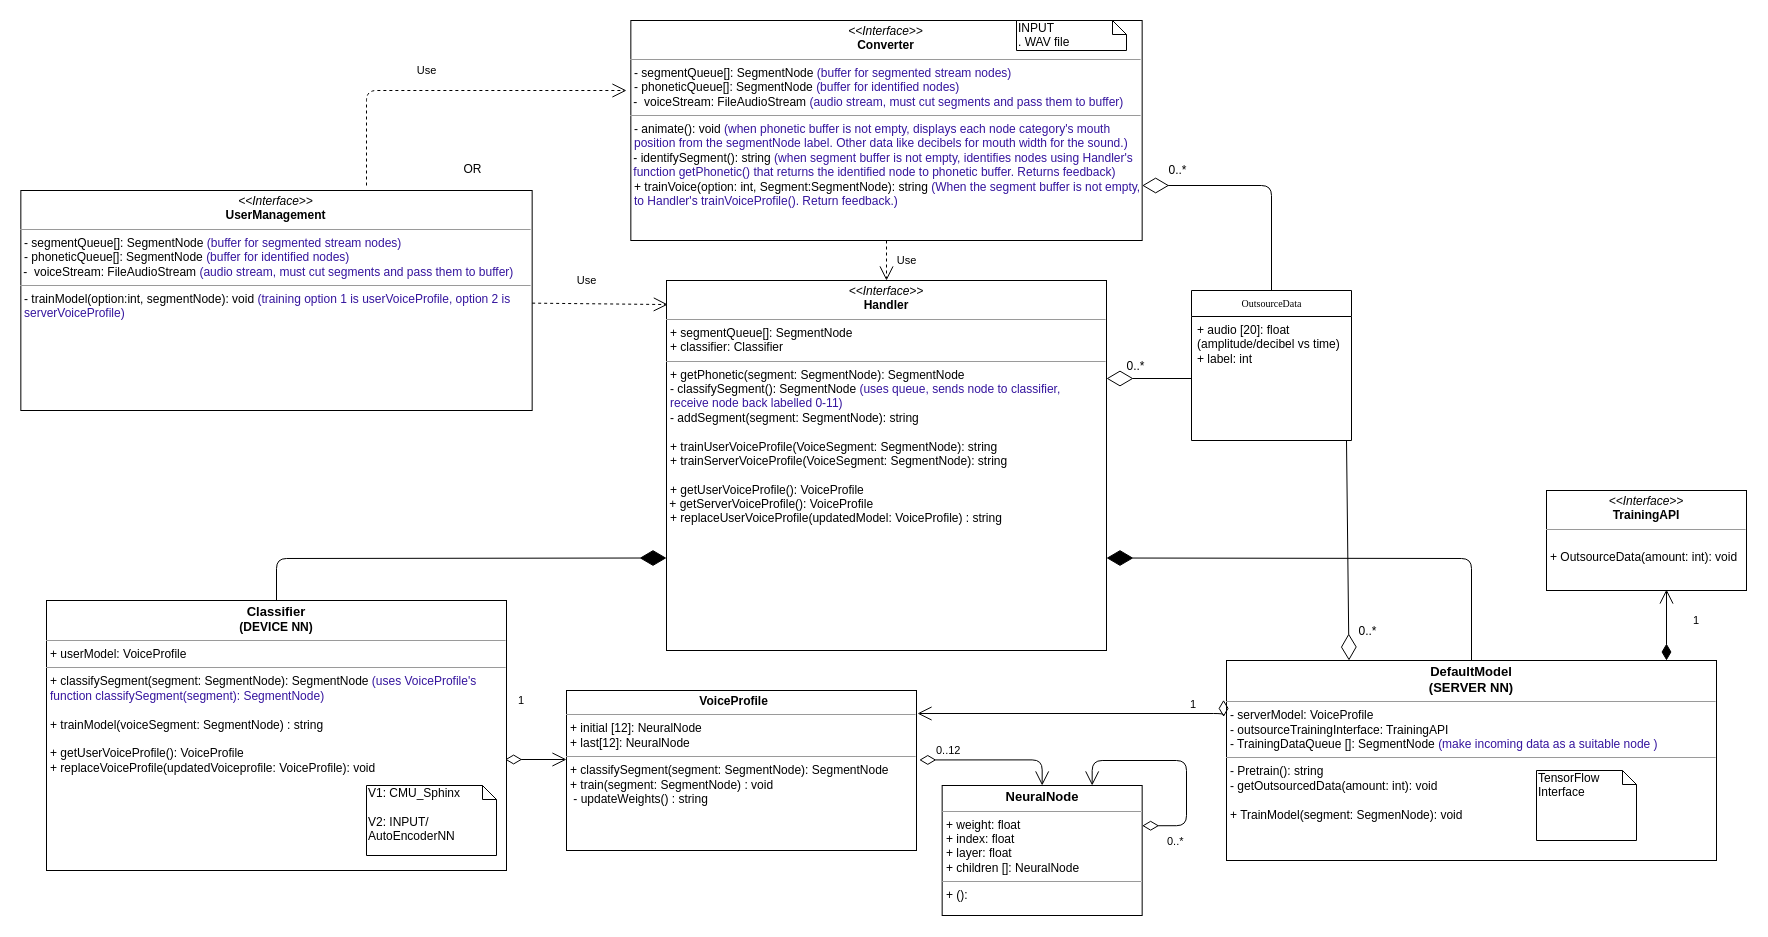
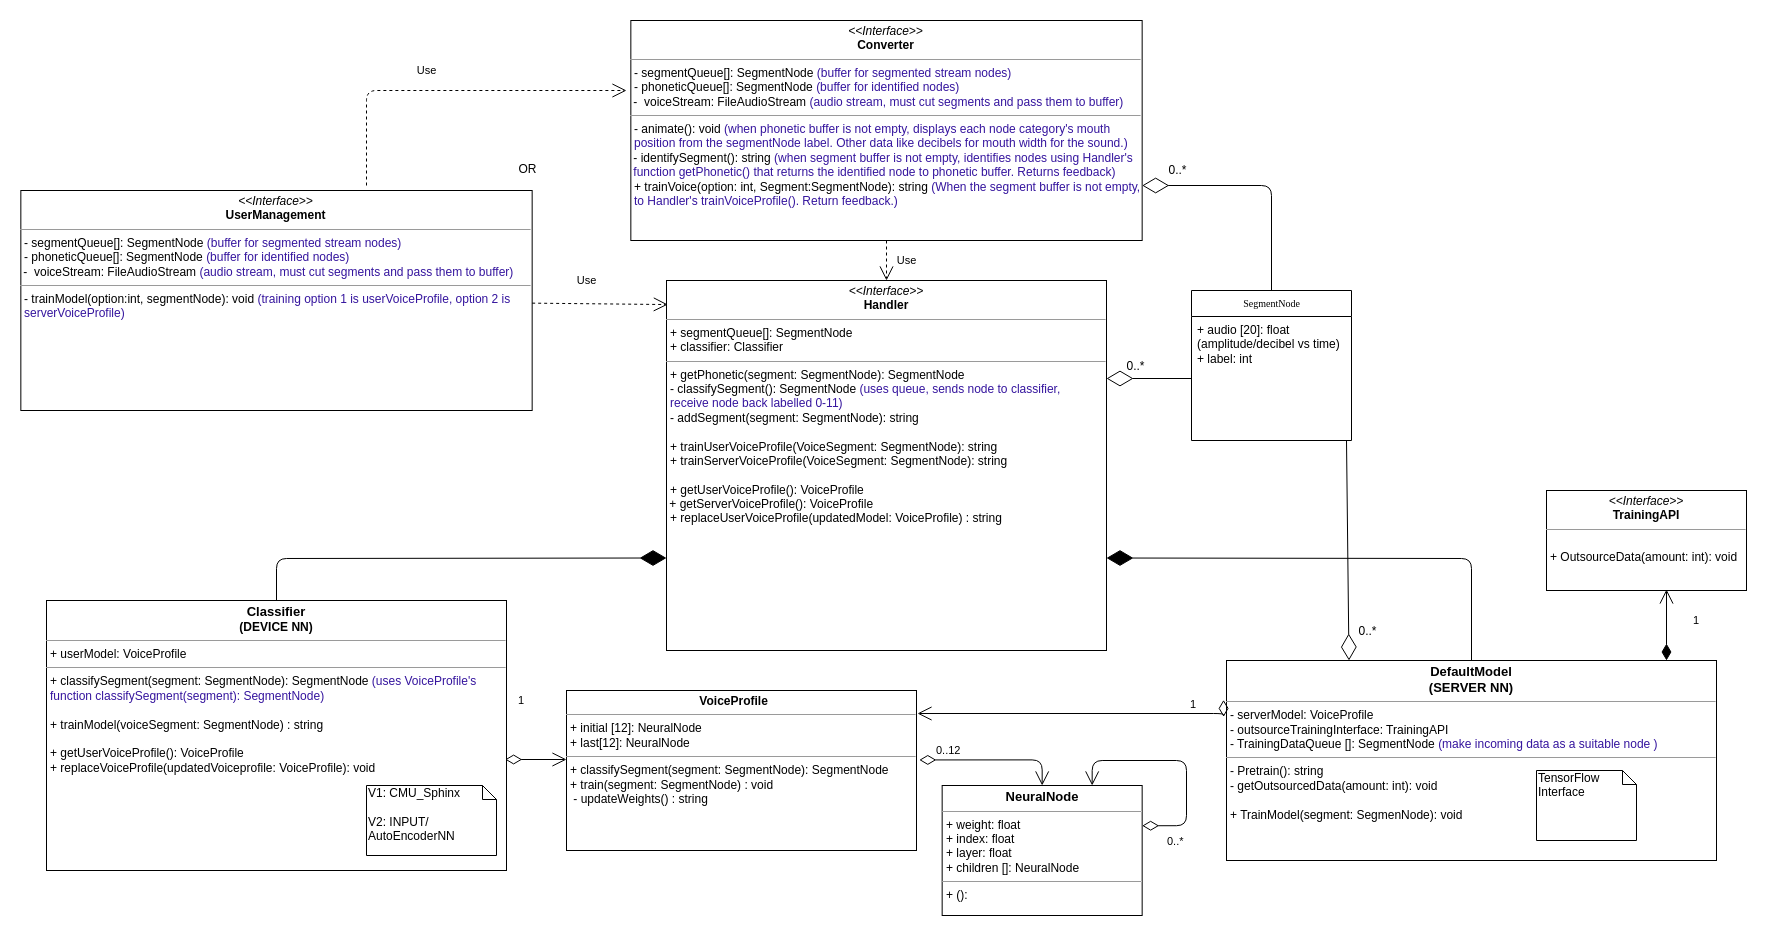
node "INPUT . WAV file": removed
node "OR": moved (473, 170) -> (528, 170)
node "OutsourceData": label "OutsourceData" -> "SegmentNode"
